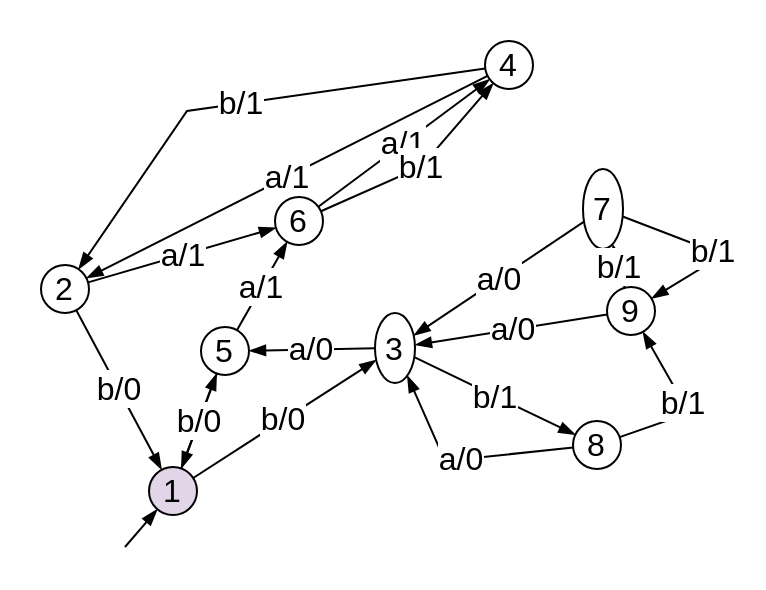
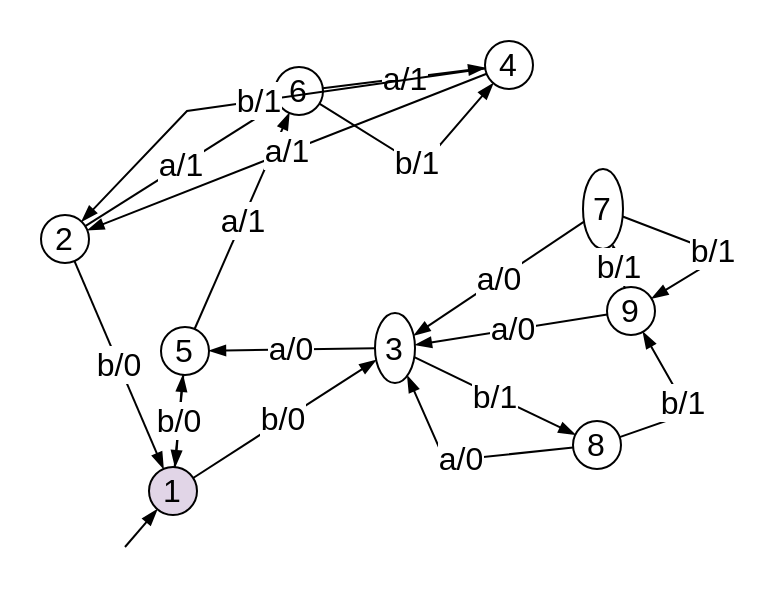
node "6": moved (299, 221) -> (299, 91)
node "2": moved (65, 289) -> (65, 239)
node "5": moved (225, 351) -> (185, 351)
